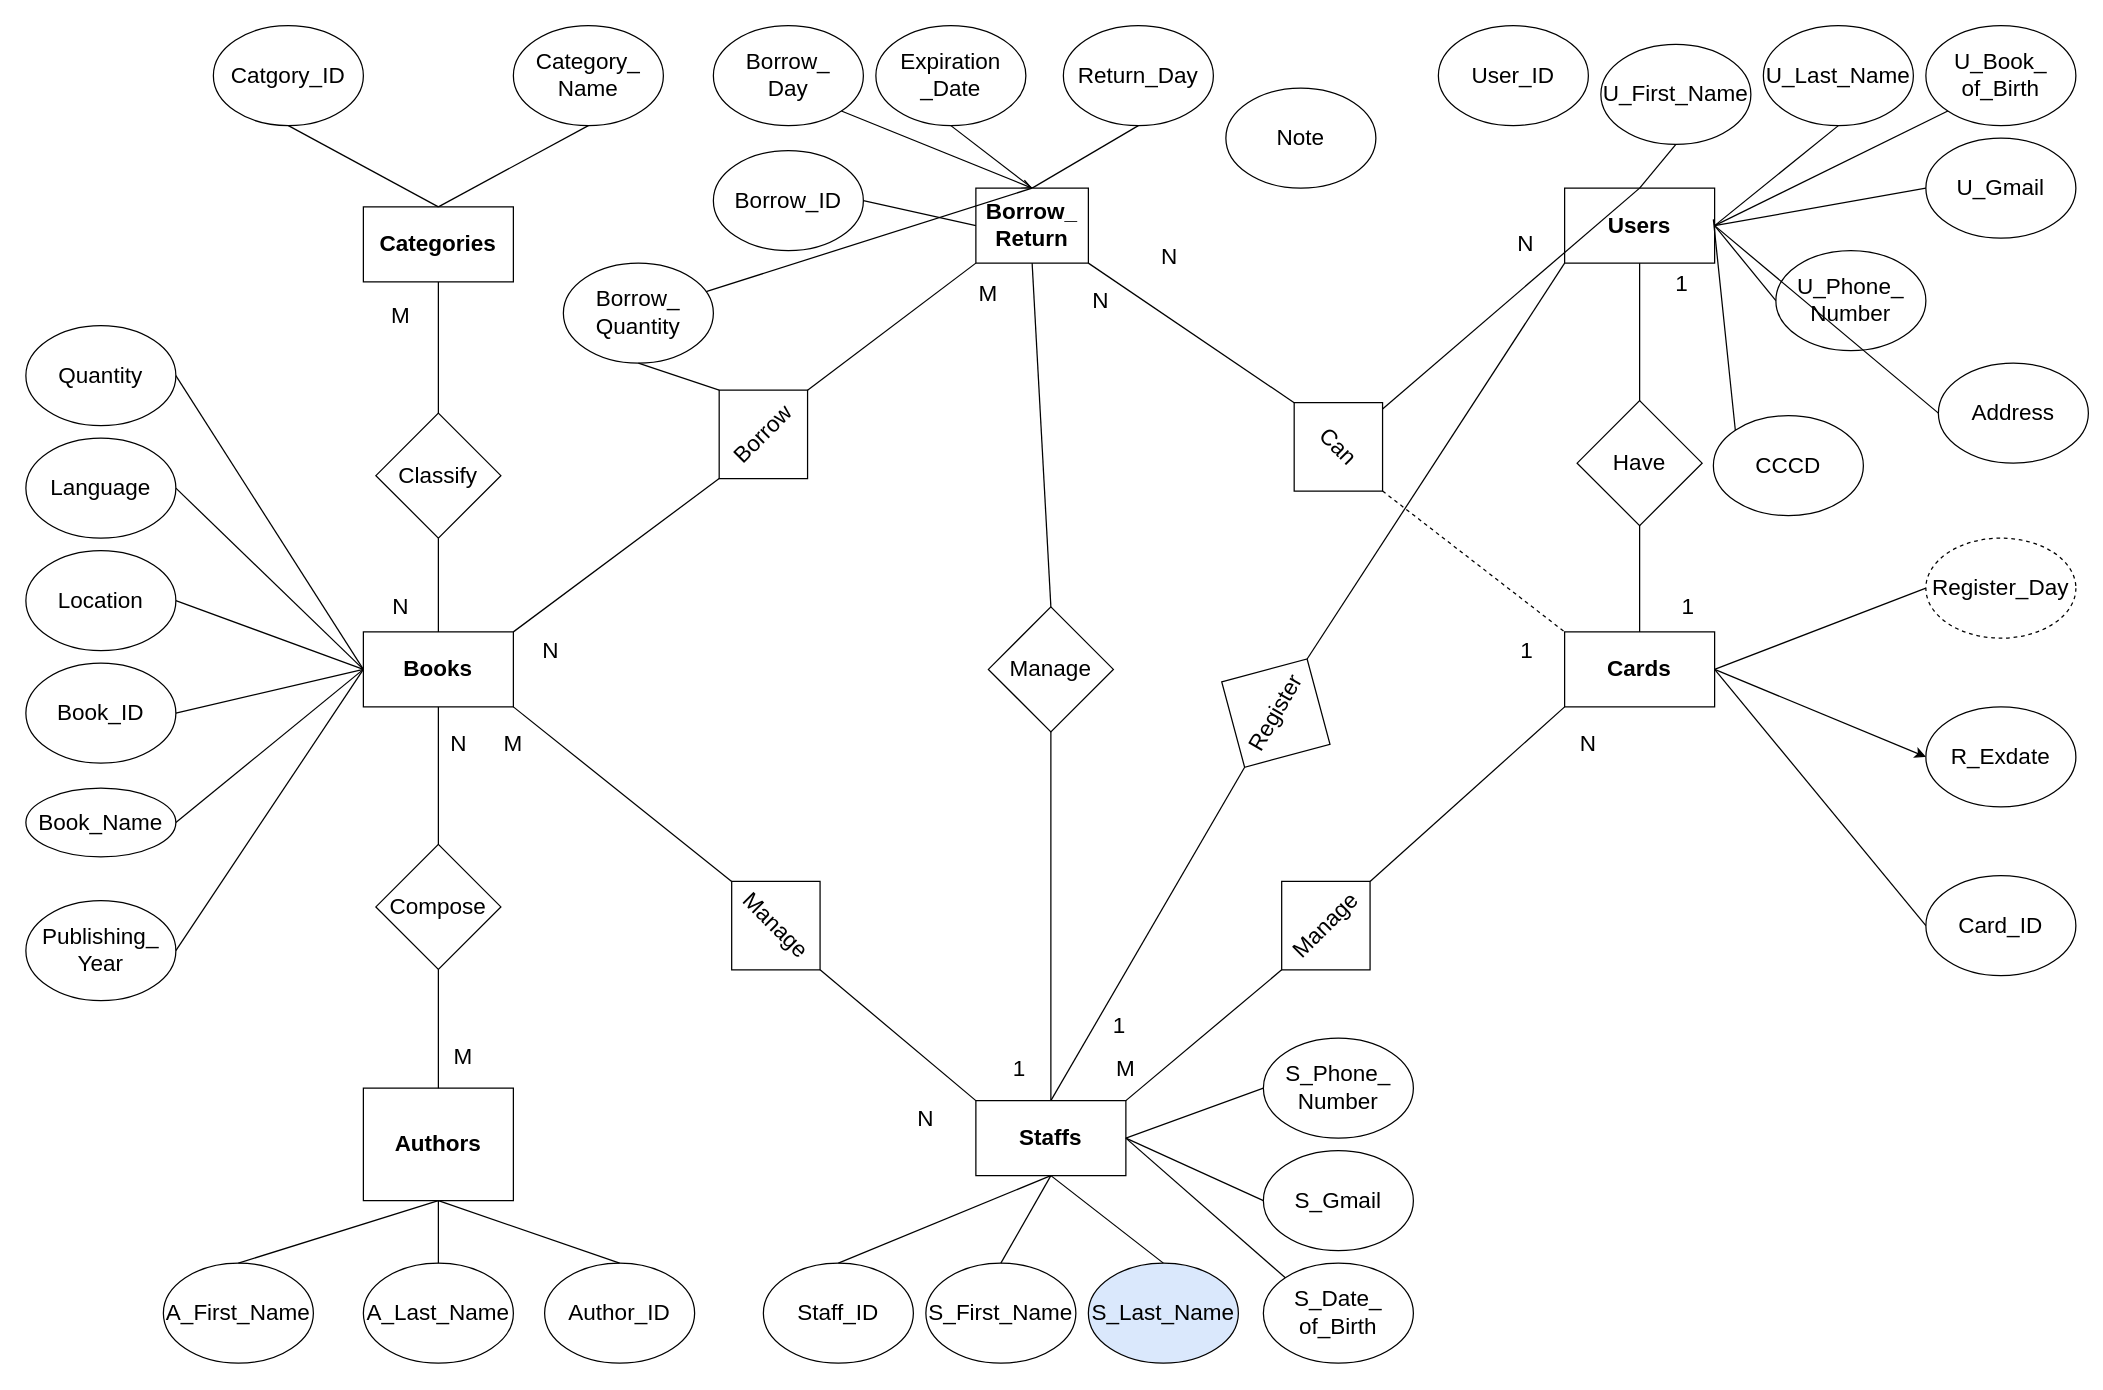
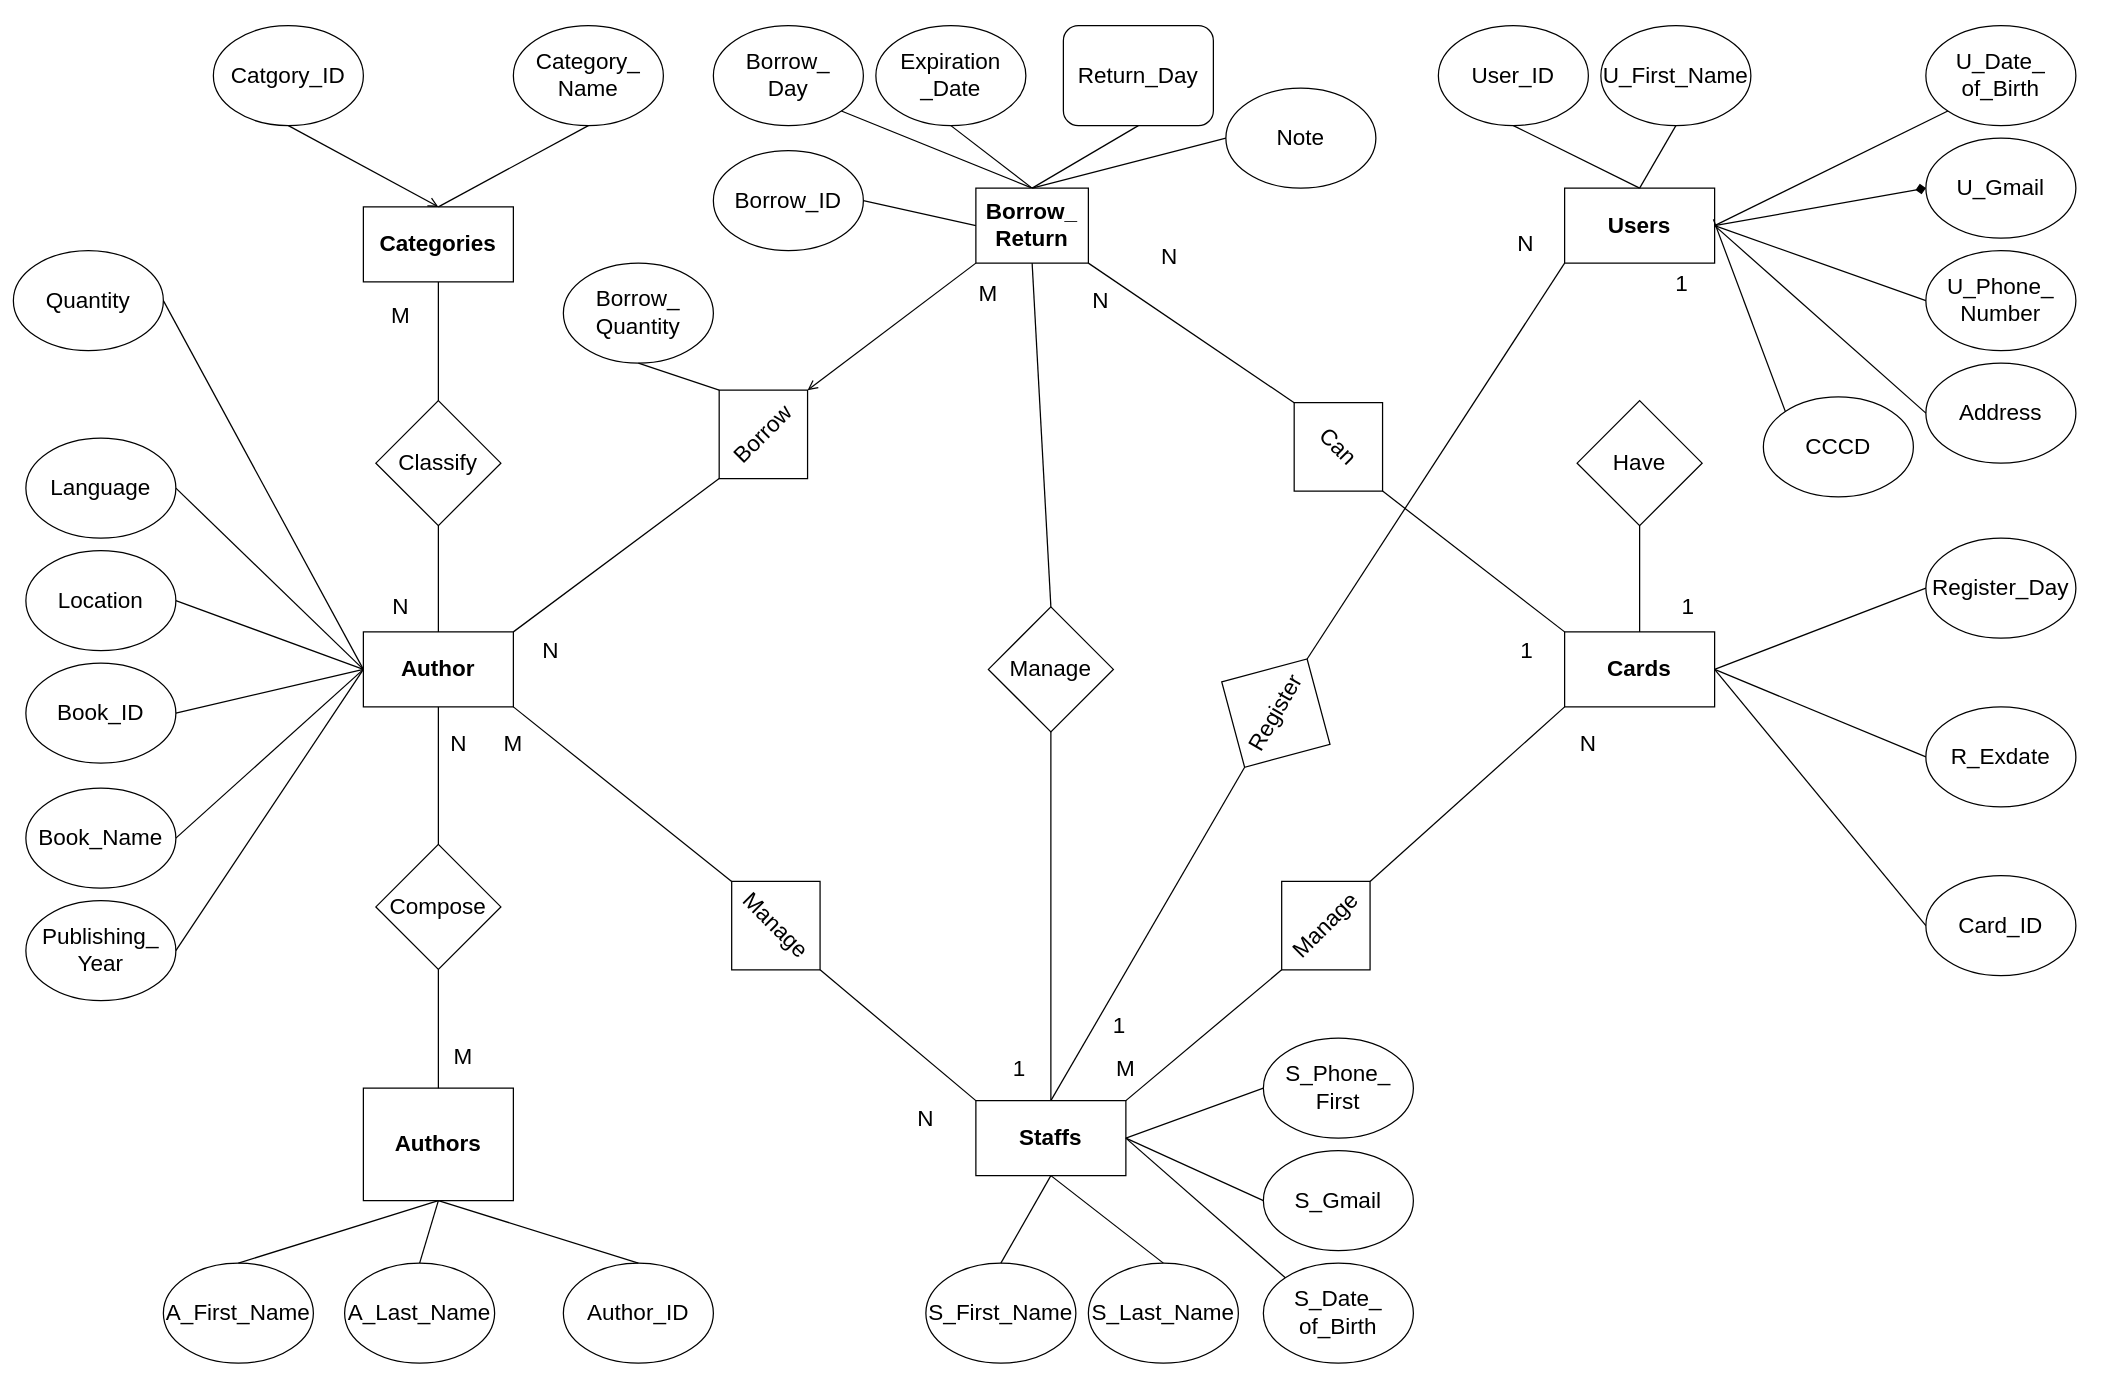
node "Return_Day": shape ellipse -> rounded rectangle
node "U_Last_Name": removed
node "U_Book_ of_Birth": label "U_Book_ of_Birth" -> "U_Date_ of_Birth"
node "U_First_Name": moved (1676, 94) -> (1676, 76)
edge "U_Last_Name" -- "Users": removed
edge "Borrow_Day" -> "Borrow_ Return": arrowhead open -> none
edge "U_Gmail" -- "Users": arrowhead none -> diamond
edge "Catgory_ID" -- "Categories": arrowhead none -> open
edge "Borrow_ Return" -- "Borrow_ Quantity": now "Borrow_ Return" -- "Note"
edge "Users" -- "Can": now "Users" -- "User_ID"
node "U_Phone_ Number": moved (1851, 301) -> (2001, 301)
edge "Users" -- "Cards": now "Have" -- "Cards"
node "Quantity": moved (101, 376) -> (88, 301)
edge "Borrow_ Return" -- "Borrow": arrowhead none -> open
node "Address": moved (2013, 413) -> (2001, 413)
node "CCCD": moved (1788, 466) -> (1838, 447)
node "Classify": moved (438, 476) -> (438, 463)
edge "Can" -- "Cards": style dashed -> solid
node "Register_Day": style dashed -> solid
node "Books": label "Books" -> "Author"
edge "Cards" -> "R_Exdate": arrowhead classic -> none
node "Book_Name": size 150x69 -> 150x100
node "S_Phone_ Number": label "S_Phone_ Number" -> "S_Phone_ First"
edge "Staffs" -- "Staff_ID": removed
node "A_Last_Name": moved (438, 1313) -> (419, 1313)
node "Author_ID": moved (619, 1313) -> (638, 1313)
node "Staff_ID": removed
node "S_Last_Name": fillcolor #dae8fc -> #ffffff
